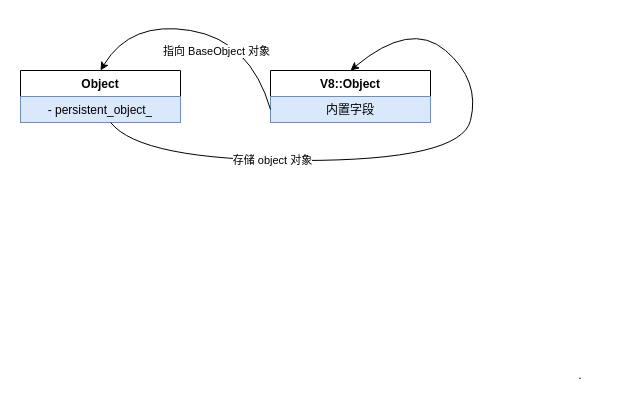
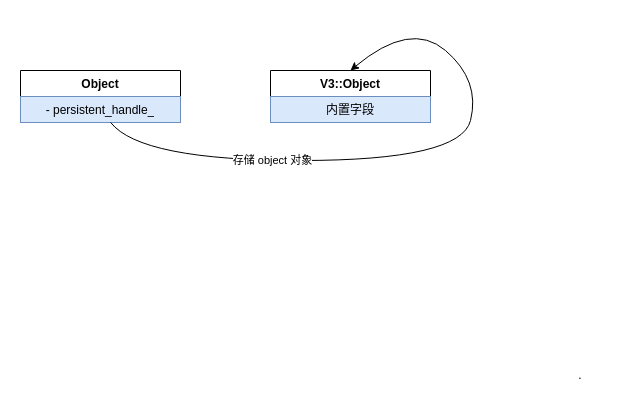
edge "内置字段" -> "Object": removed, label "指向 BaseObject 对象"
node "V8::Object": label "V8::Object" -> "V3::Object"
node "- persistent_object_": label "- persistent_object_" -> "- persistent_handle_"
